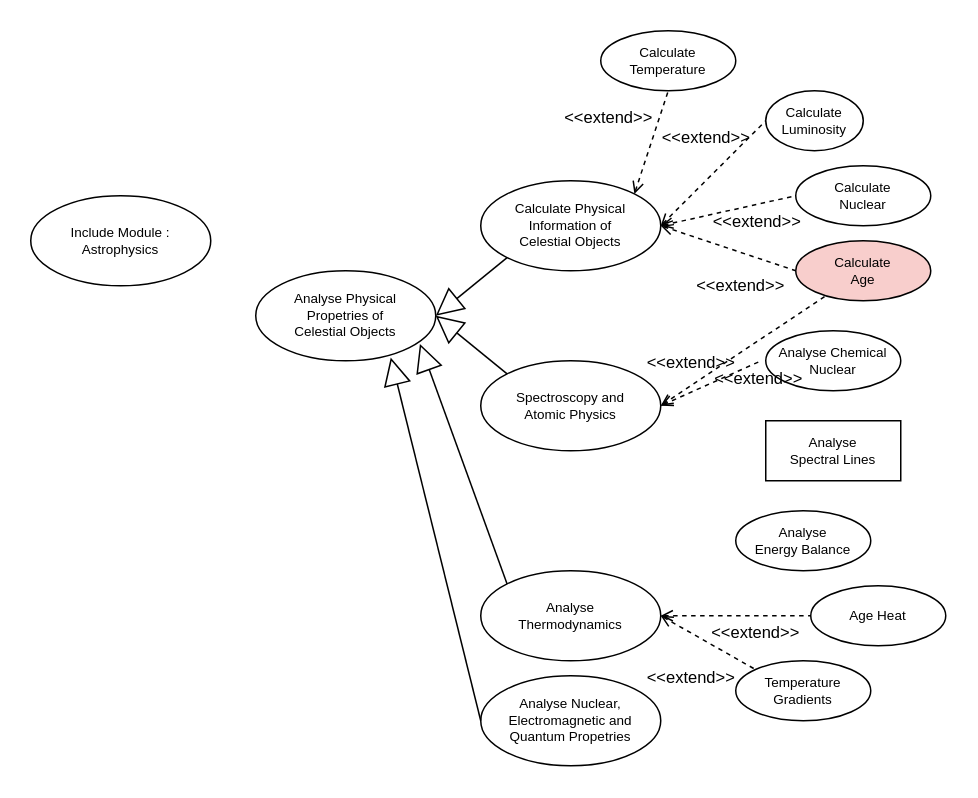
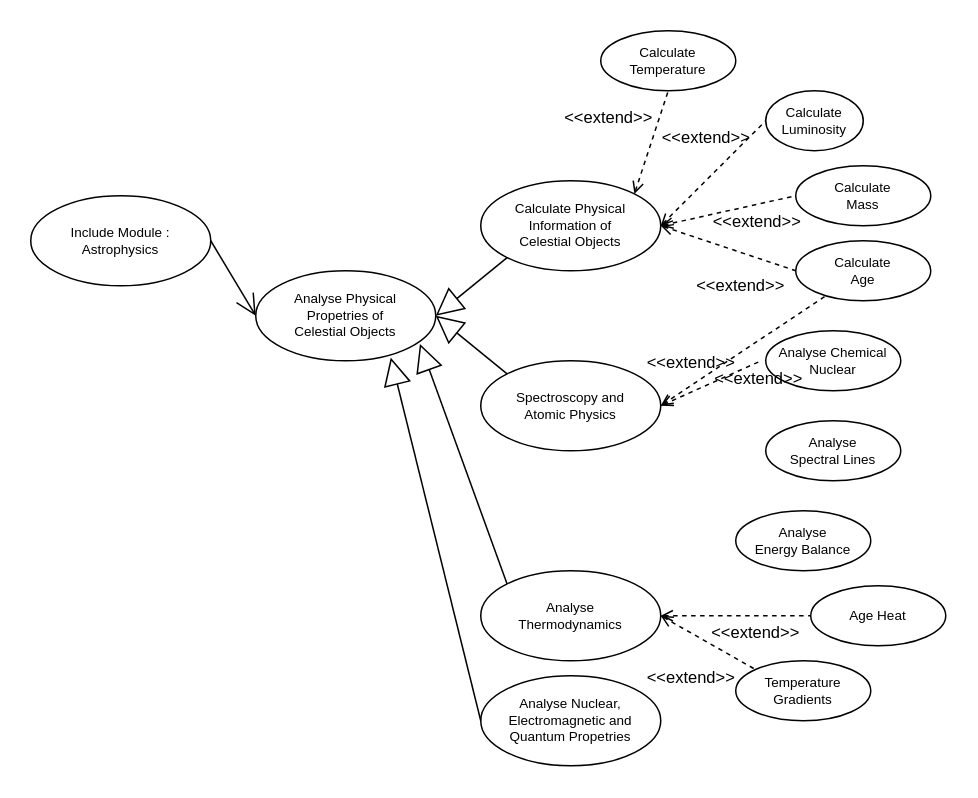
node "Calculate Nuclear": label "Calculate Nuclear" -> "Calculate Mass"
node "Calculate Age": fillcolor #f8cecc -> #ffffff
edge "Include Module : Astrophysics" -> "Analyse Physical Propetries of Celestial Objects": added
node "Analyse Spectral Lines": shape rectangle -> ellipse
